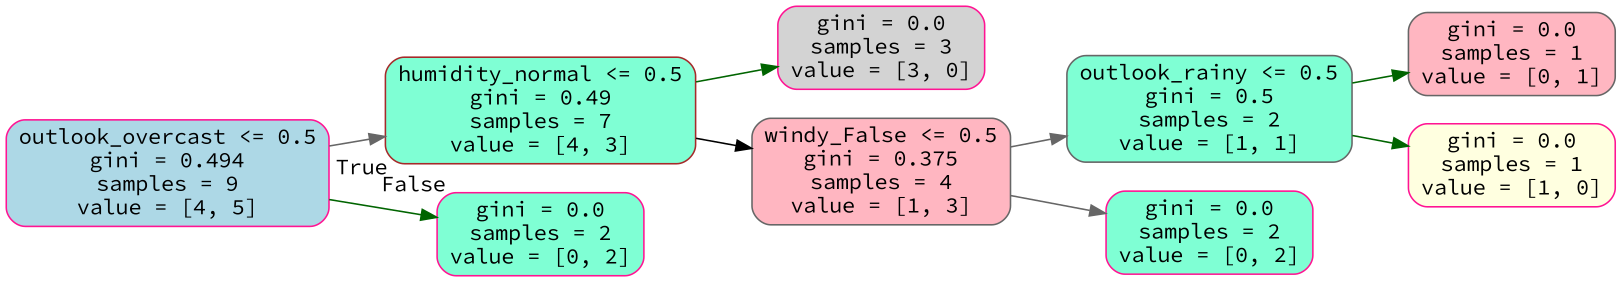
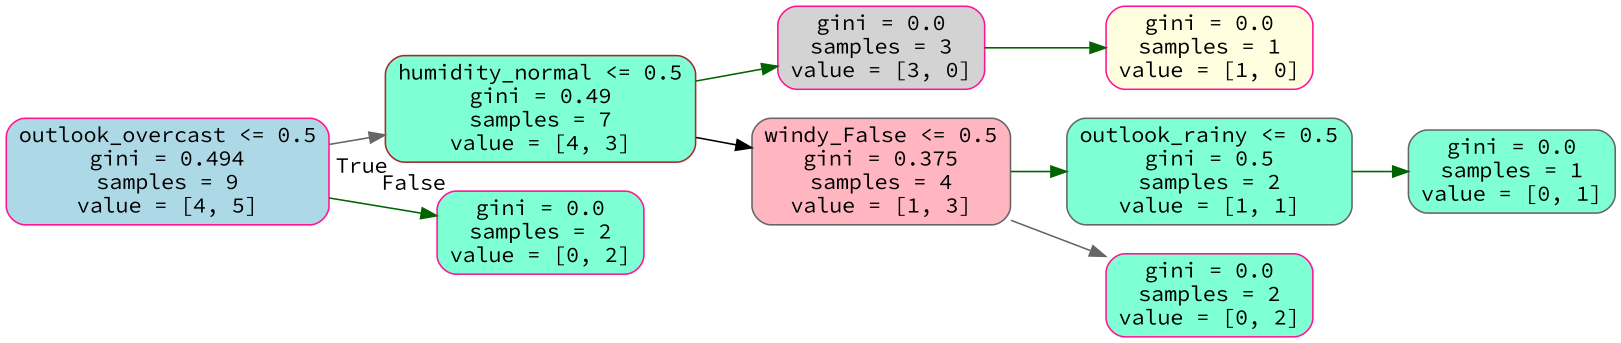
node "gini = 0.0 samples = 1 value = [0, 1]": fillcolor lightpink -> aquamarine
edge "outlook_rainy <= 0.5 gini = 0.5 samples = 2 value = [1, 1]" -> "gini = 0.0 samples = 1 value = [1, 0]": now "gini = 0.0 samples = 3 value = [3, 0]" -> "gini = 0.0 samples = 1 value = [1, 0]"
edge "windy_False <= 0.5 gini = 0.375 samples = 4 value = [1, 3]" -> "outlook_rainy <= 0.5 gini = 0.5 samples = 2 value = [1, 1]": color gray40 -> darkgreen
